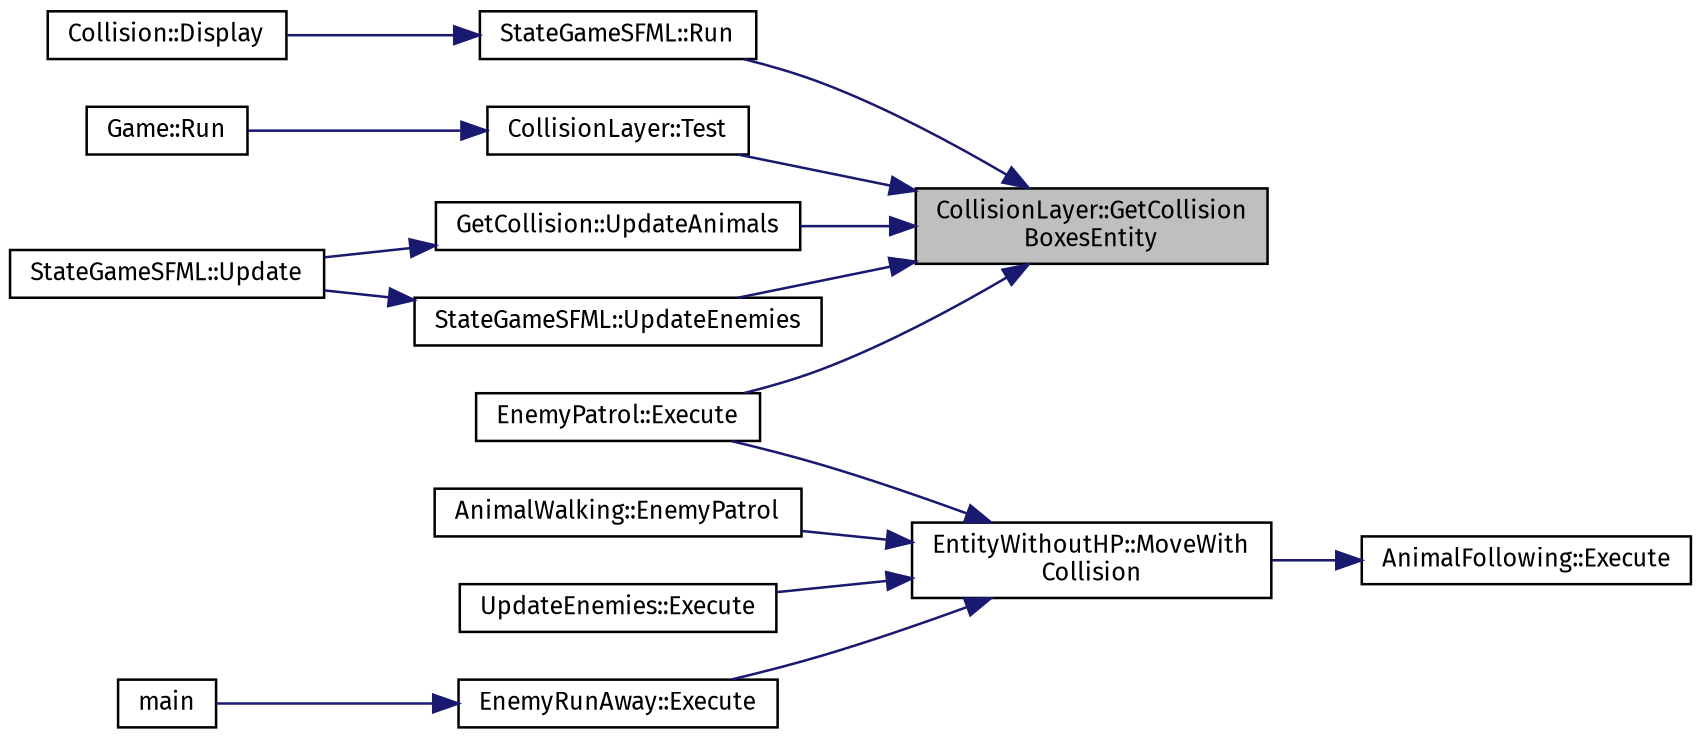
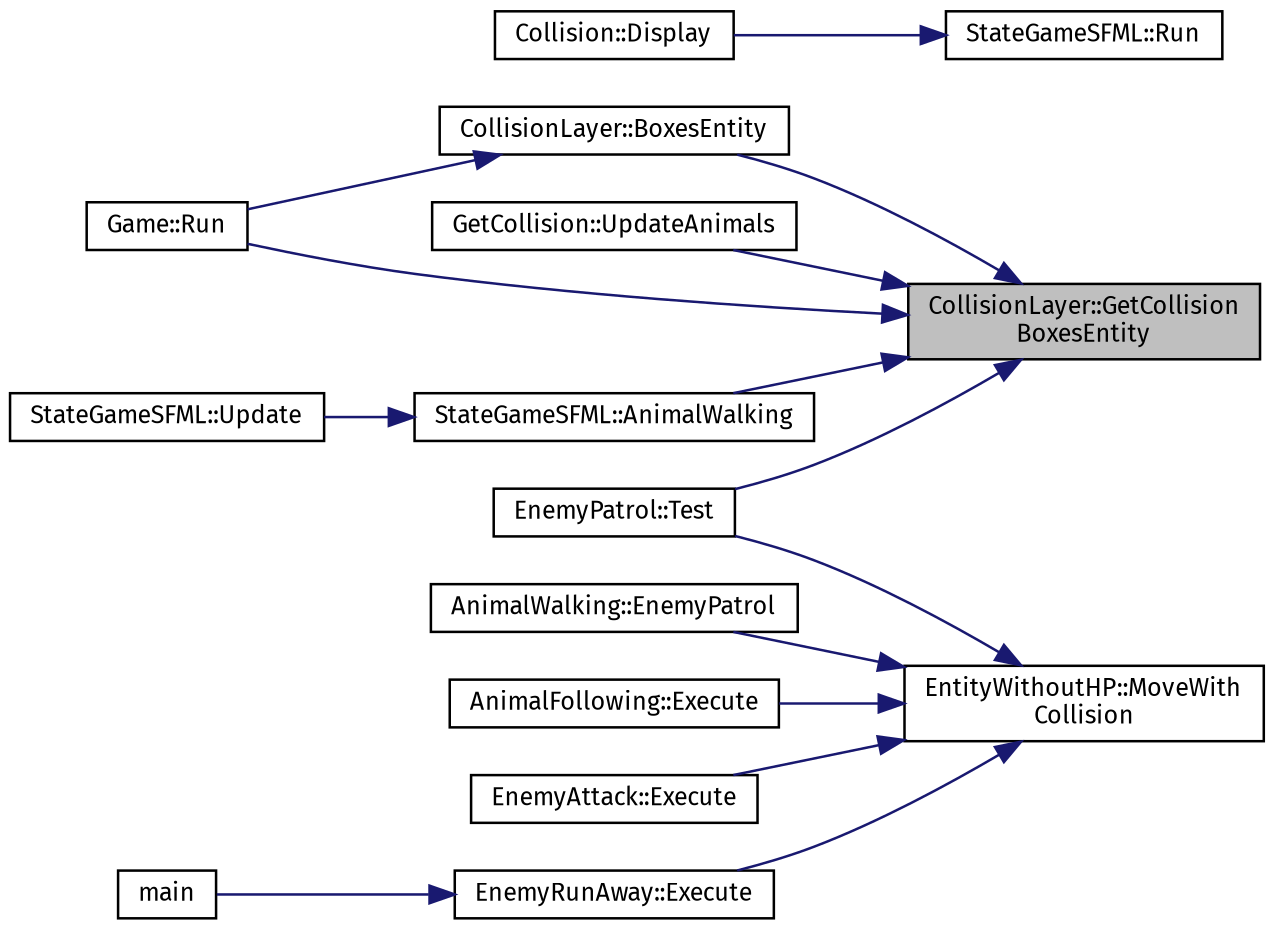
edge "StateGameSFML::Run" -> "CollisionLayer::GetCollision BoxesEntity": now "Game::Run" -> "CollisionLayer::GetCollision BoxesEntity"
node "CollisionLayer::Test": label "CollisionLayer::Test" -> "CollisionLayer::BoxesEntity"
edge "StateGameSFML::Update" -> "GetCollision::UpdateAnimals": removed
node "StateGameSFML::UpdateEnemies": label "StateGameSFML::UpdateEnemies" -> "StateGameSFML::AnimalWalking"
node "EnemyPatrol::Execute": label "EnemyPatrol::Execute" -> "EnemyPatrol::Test"
edge "EntityWithoutHP::MoveWith Collision" -> "AnimalFollowing::Execute": reversed
node "UpdateEnemies::Execute": label "UpdateEnemies::Execute" -> "EnemyAttack::Execute"
